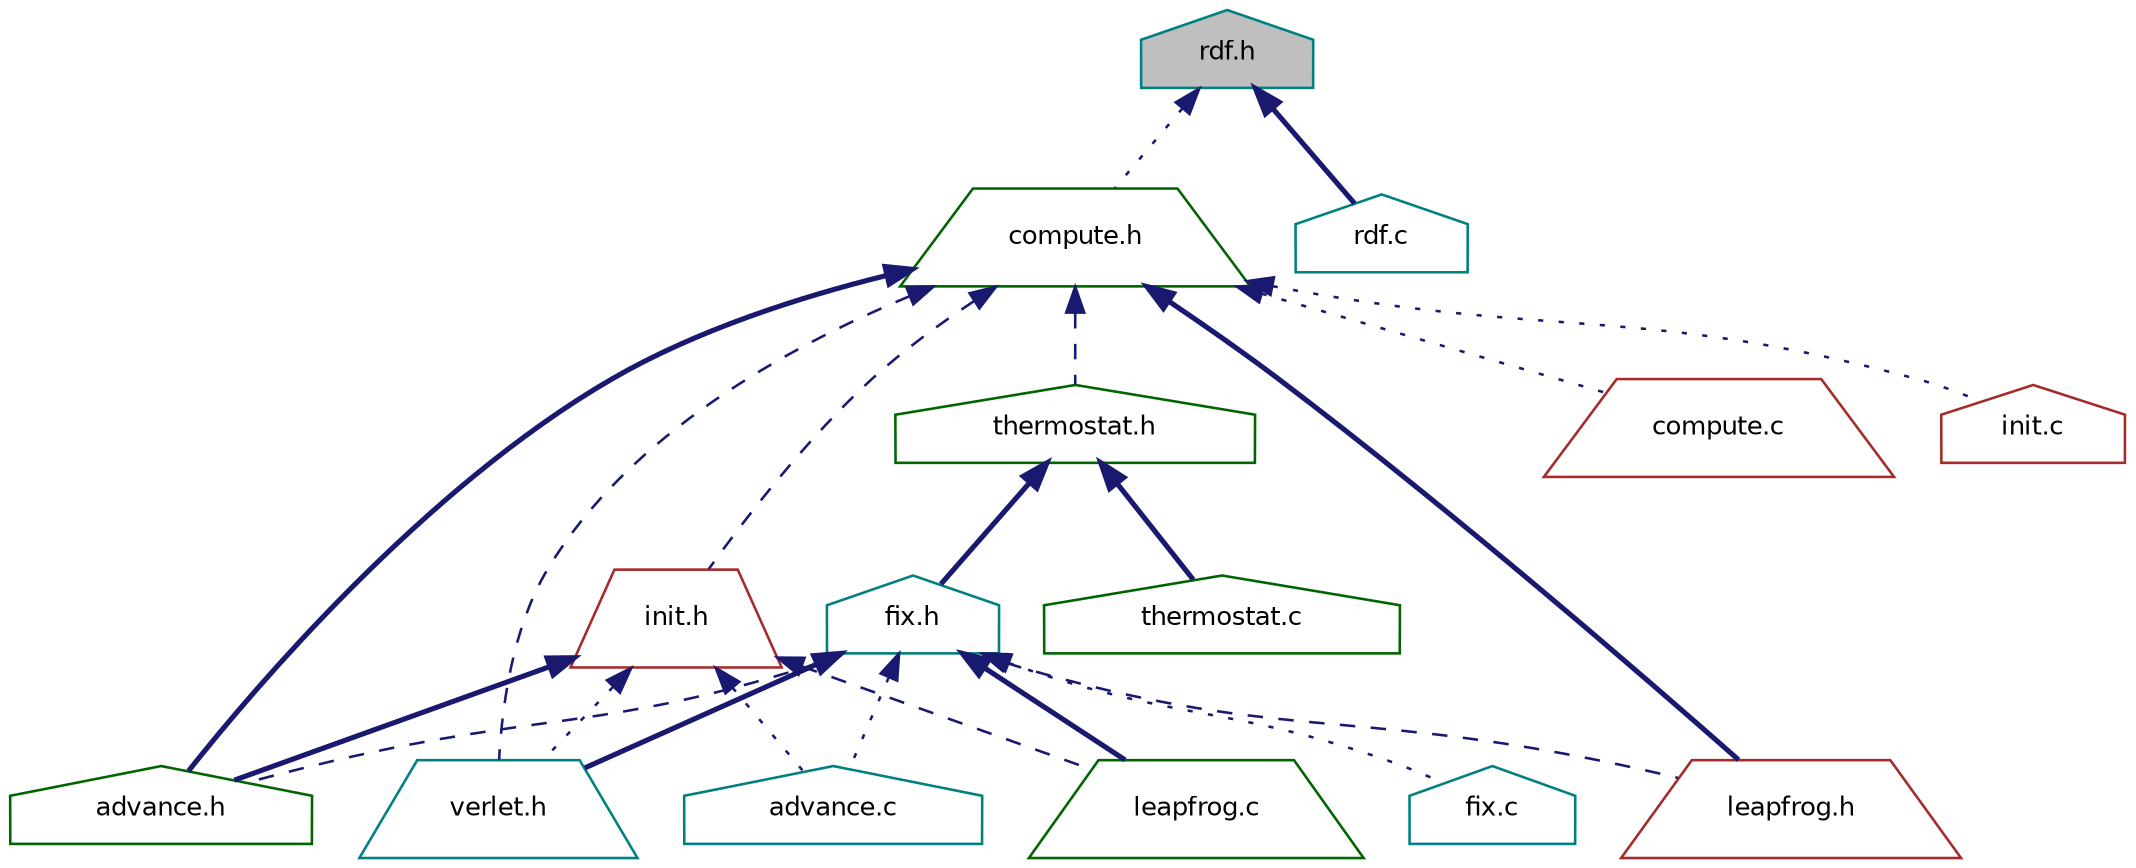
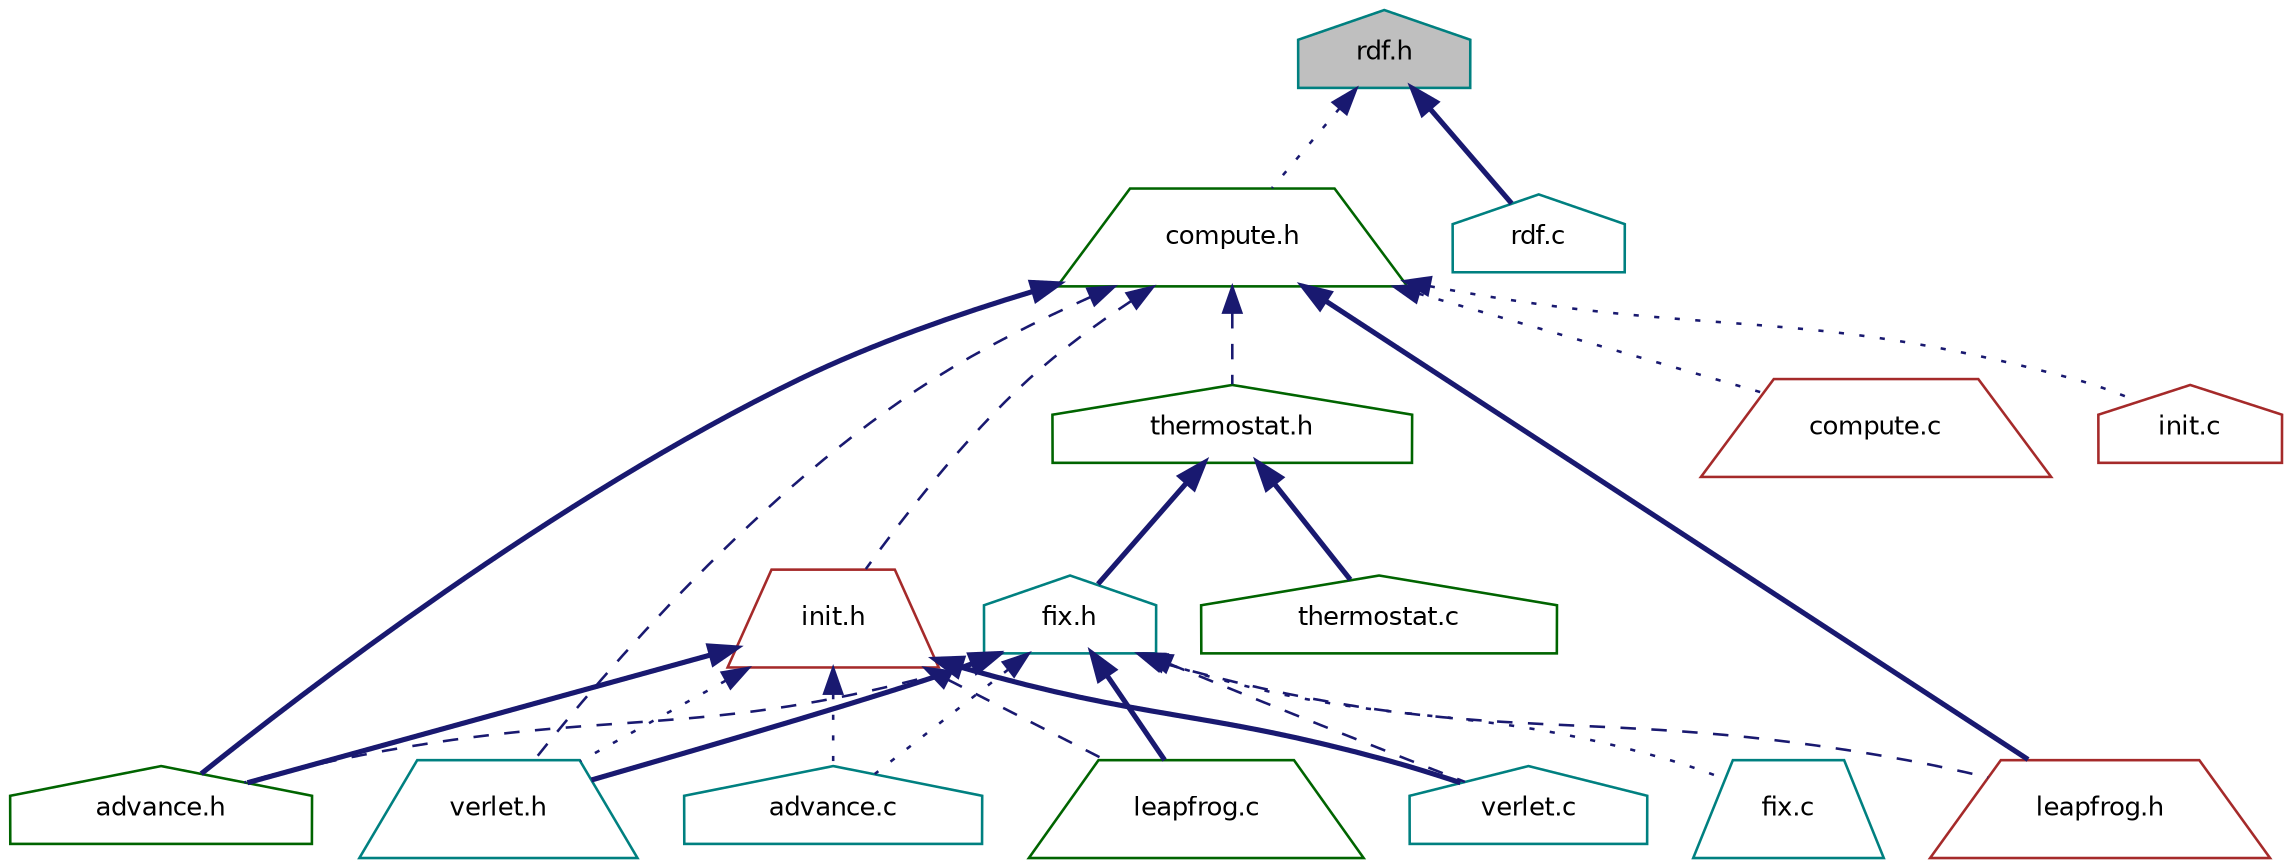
node "fix.c": shape house -> trapezium
node "verlet.c": added
